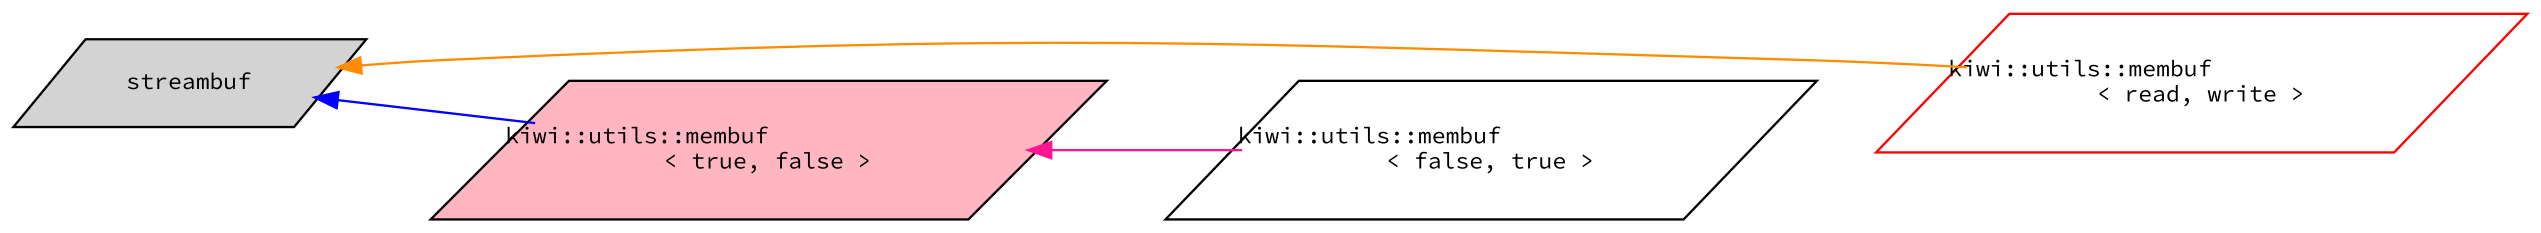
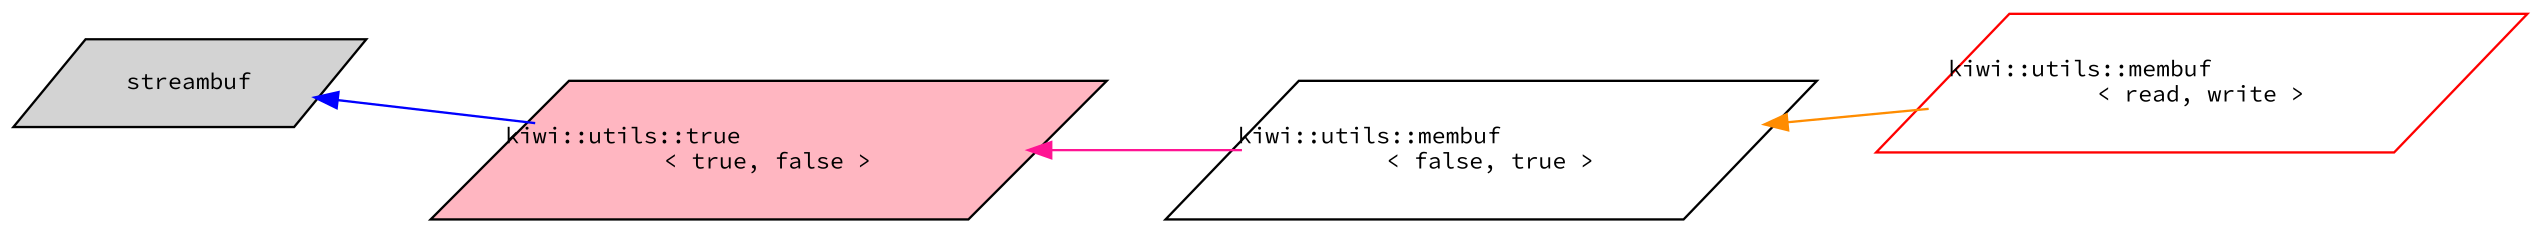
edge "kiwi::utils::membuf < read, write >" -> "streambuf": now "kiwi::utils::membuf < read, write >" -> "kiwi::utils::membuf < false, true >"
node "kiwi::utils::membuf < true, false >": label "kiwi::utils::membuf < true, false >" -> "kiwi::utils::true < true, false >"
